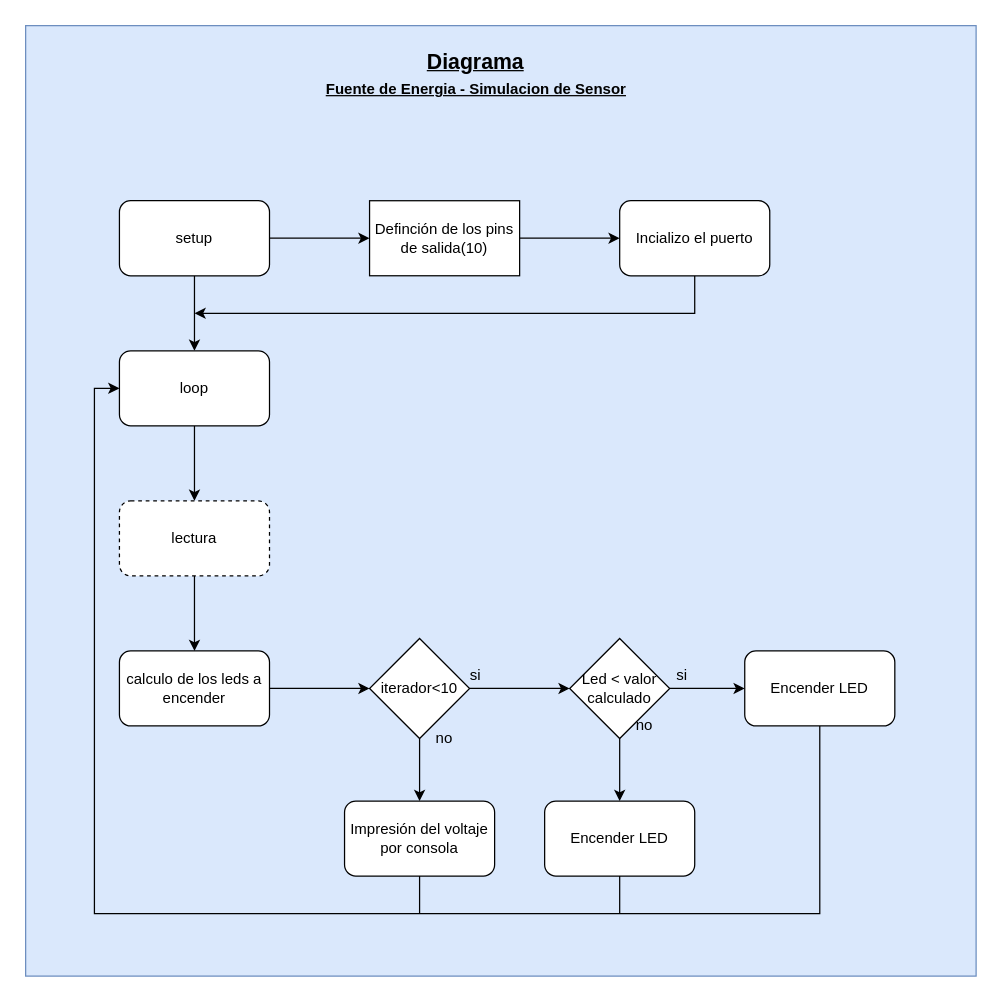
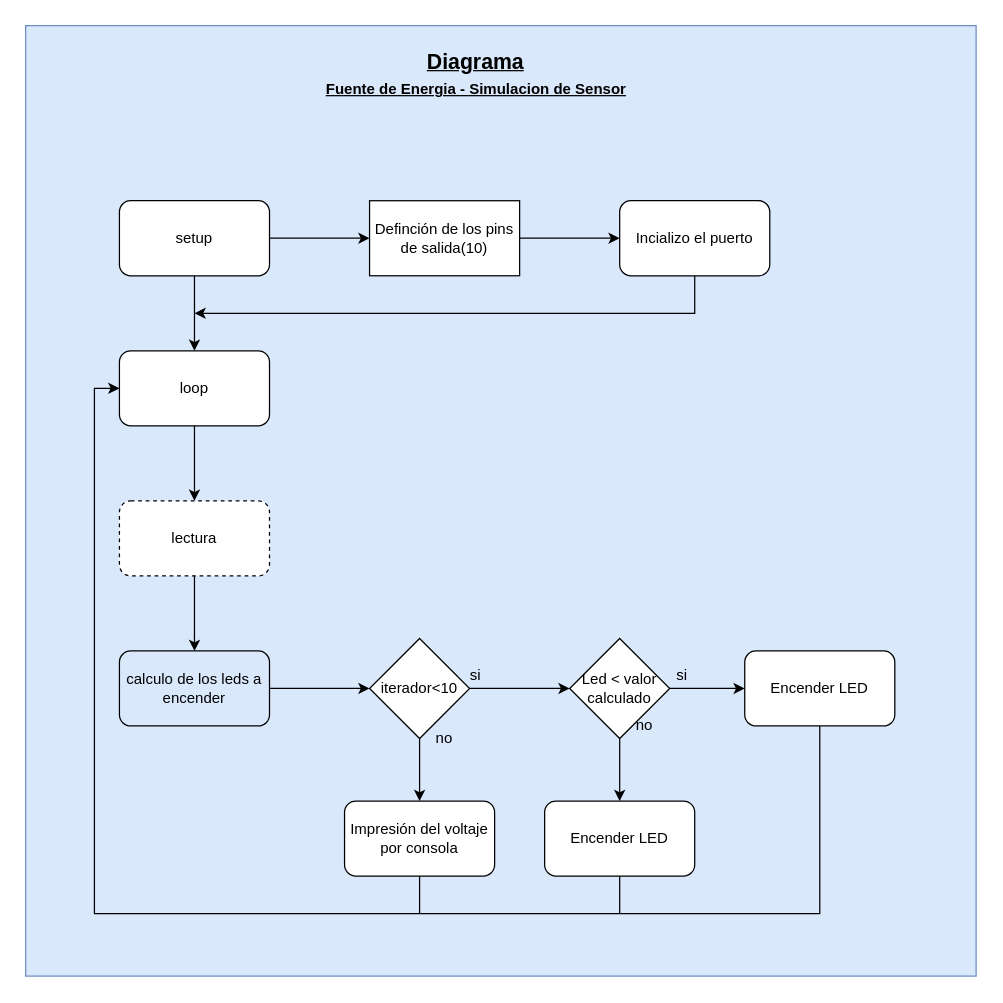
node "calculo de los leds a encender": fillcolor #ffffff -> #dae8fc
